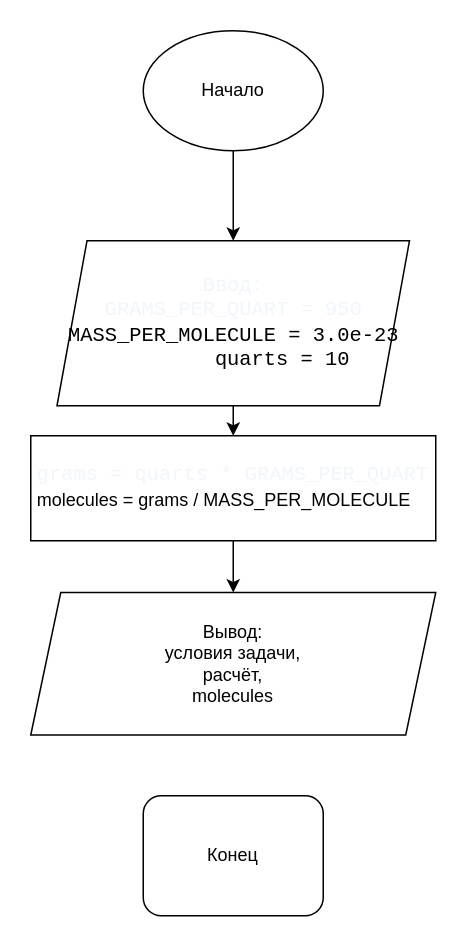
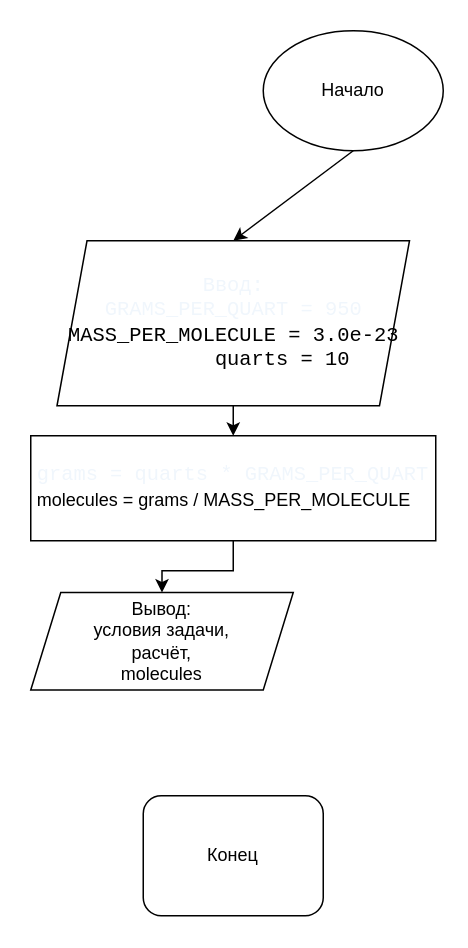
node "Начало": moved (233, 91) -> (353, 91)
node "Вывод: условия задачи, расчёт, molecules": size 405x143 -> 263x98
